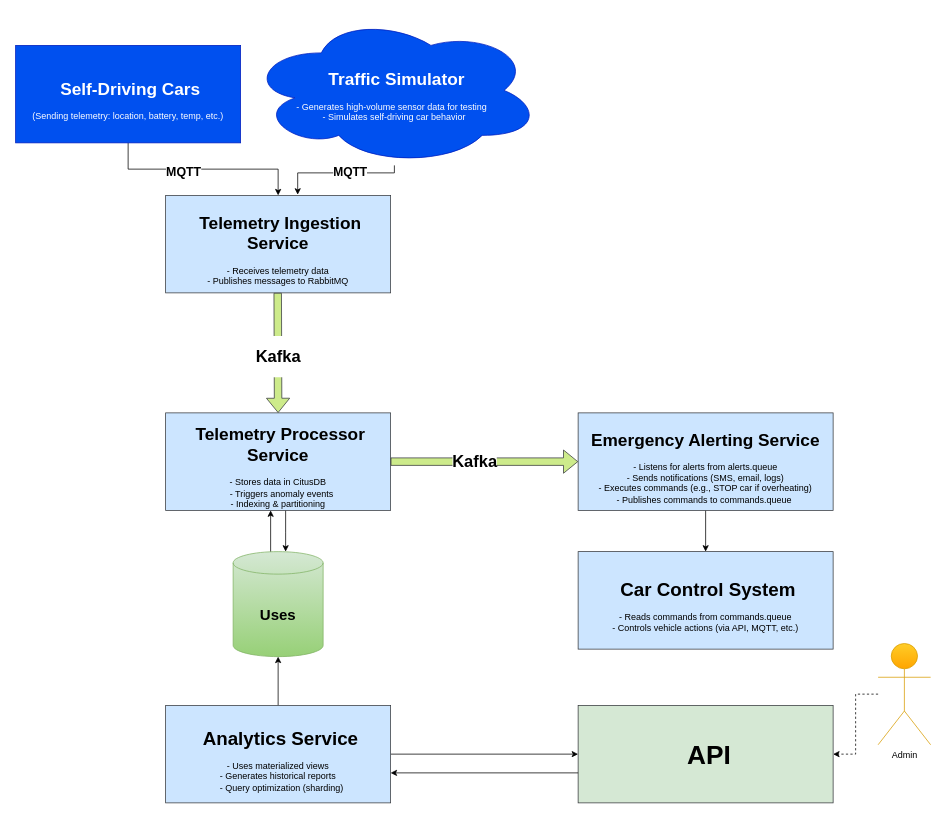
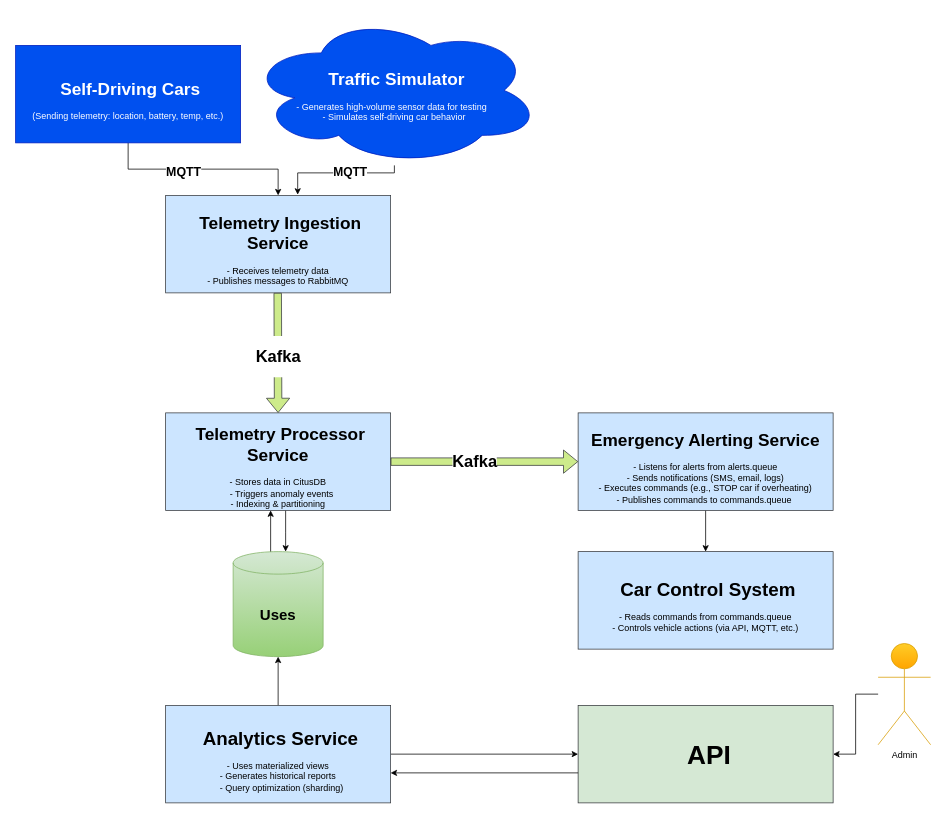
edge "Admin" -> "API": style dashed -> solid
